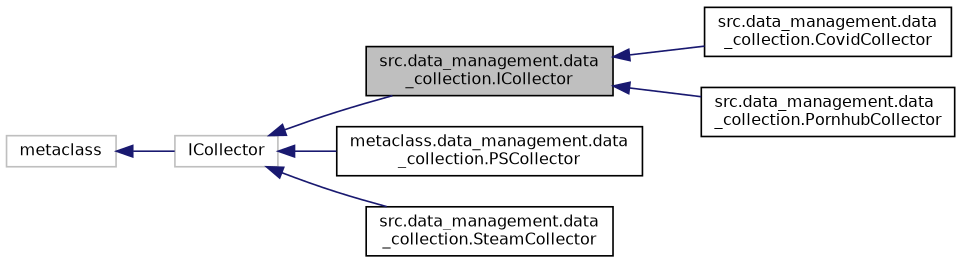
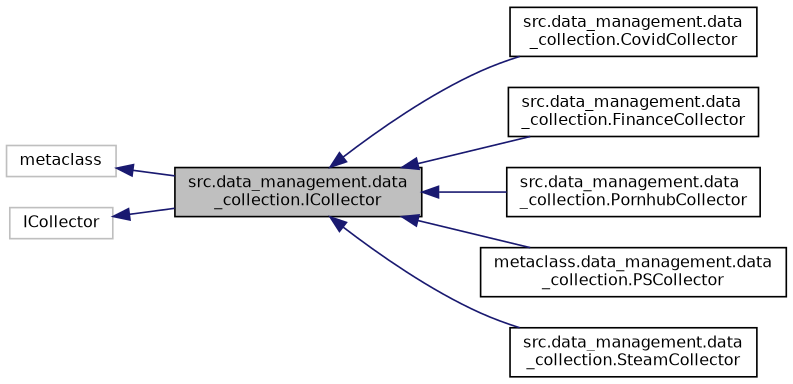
node "src.data_management.data _collection.FinanceCollector": added
edge "ICollector" -> "metaclass": now "src.data_management.data _collection.ICollector" -> "metaclass"
edge "metaclass.data_management.data _collection.PSCollector" -> "ICollector": now "metaclass.data_management.data _collection.PSCollector" -> "src.data_management.data _collection.ICollector"
edge "src.data_management.data _collection.SteamCollector" -> "ICollector": now "src.data_management.data _collection.SteamCollector" -> "src.data_management.data _collection.ICollector"
